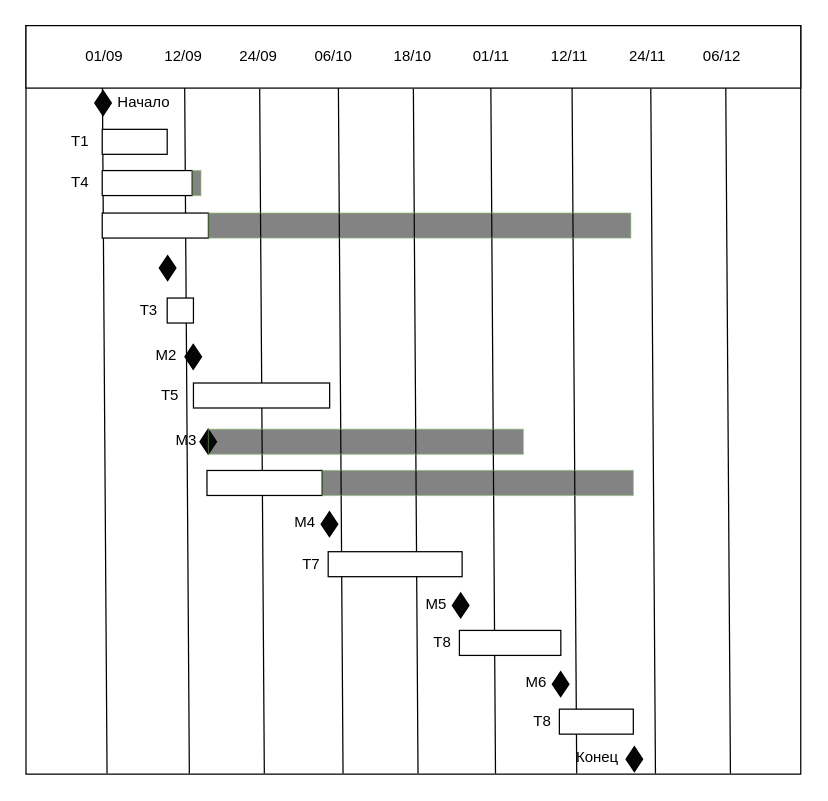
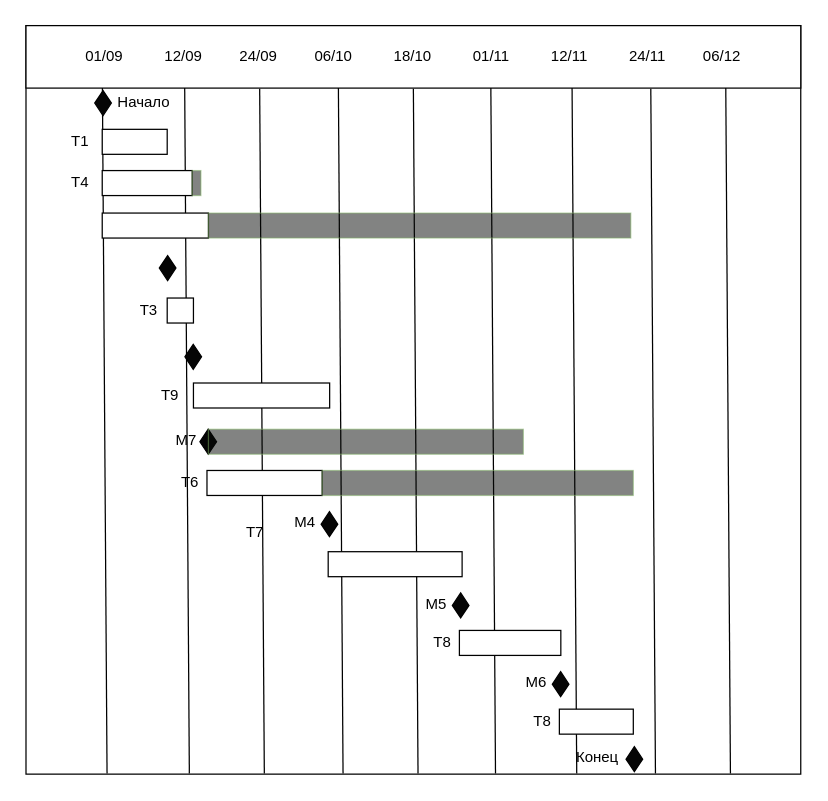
node "M2": removed
node "T5": label "T5" -> "T9"
node "M3": label "M3" -> "M7"
node "T6": added
node "T7": moved (311, 564) -> (254, 533)
